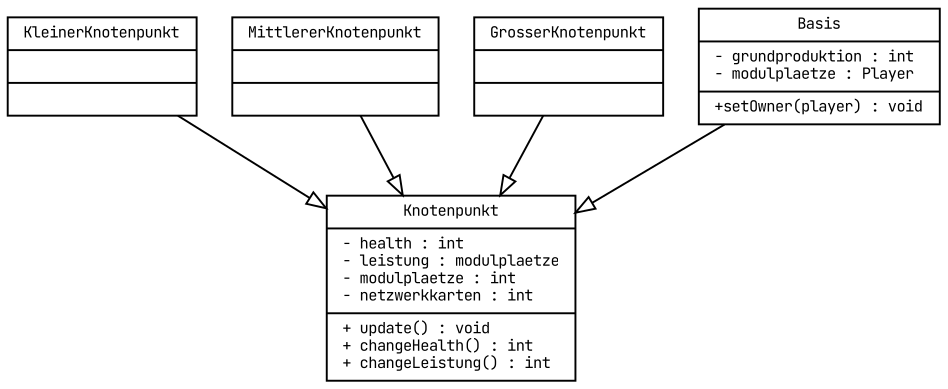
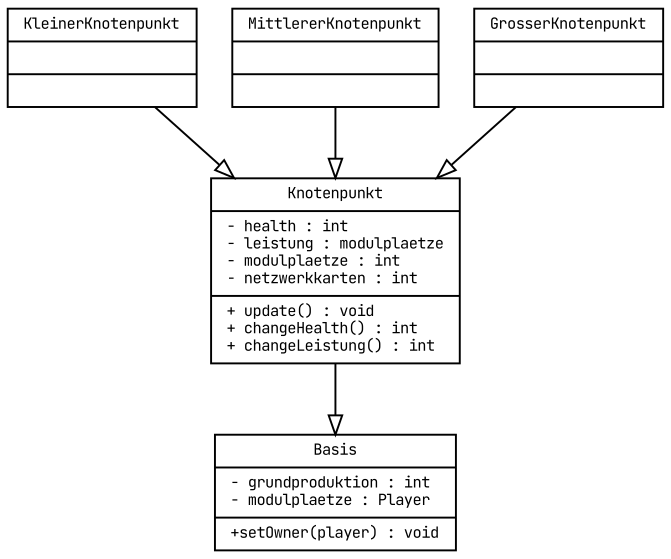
edge "Basis" -> "Knotenpunkt": reversed
